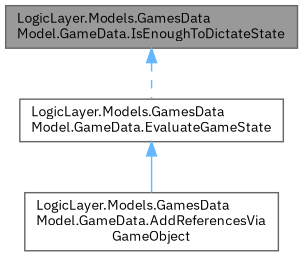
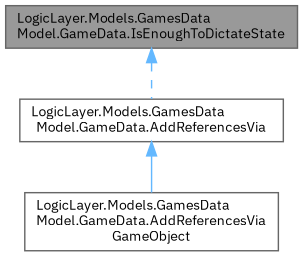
node "LogicLayer.Models.GamesData Model.GameData.EvaluateGameState": label "LogicLayer.Models.GamesData Model.GameData.EvaluateGameState" -> "LogicLayer.Models.GamesData Model.GameData.AddReferencesVia"
